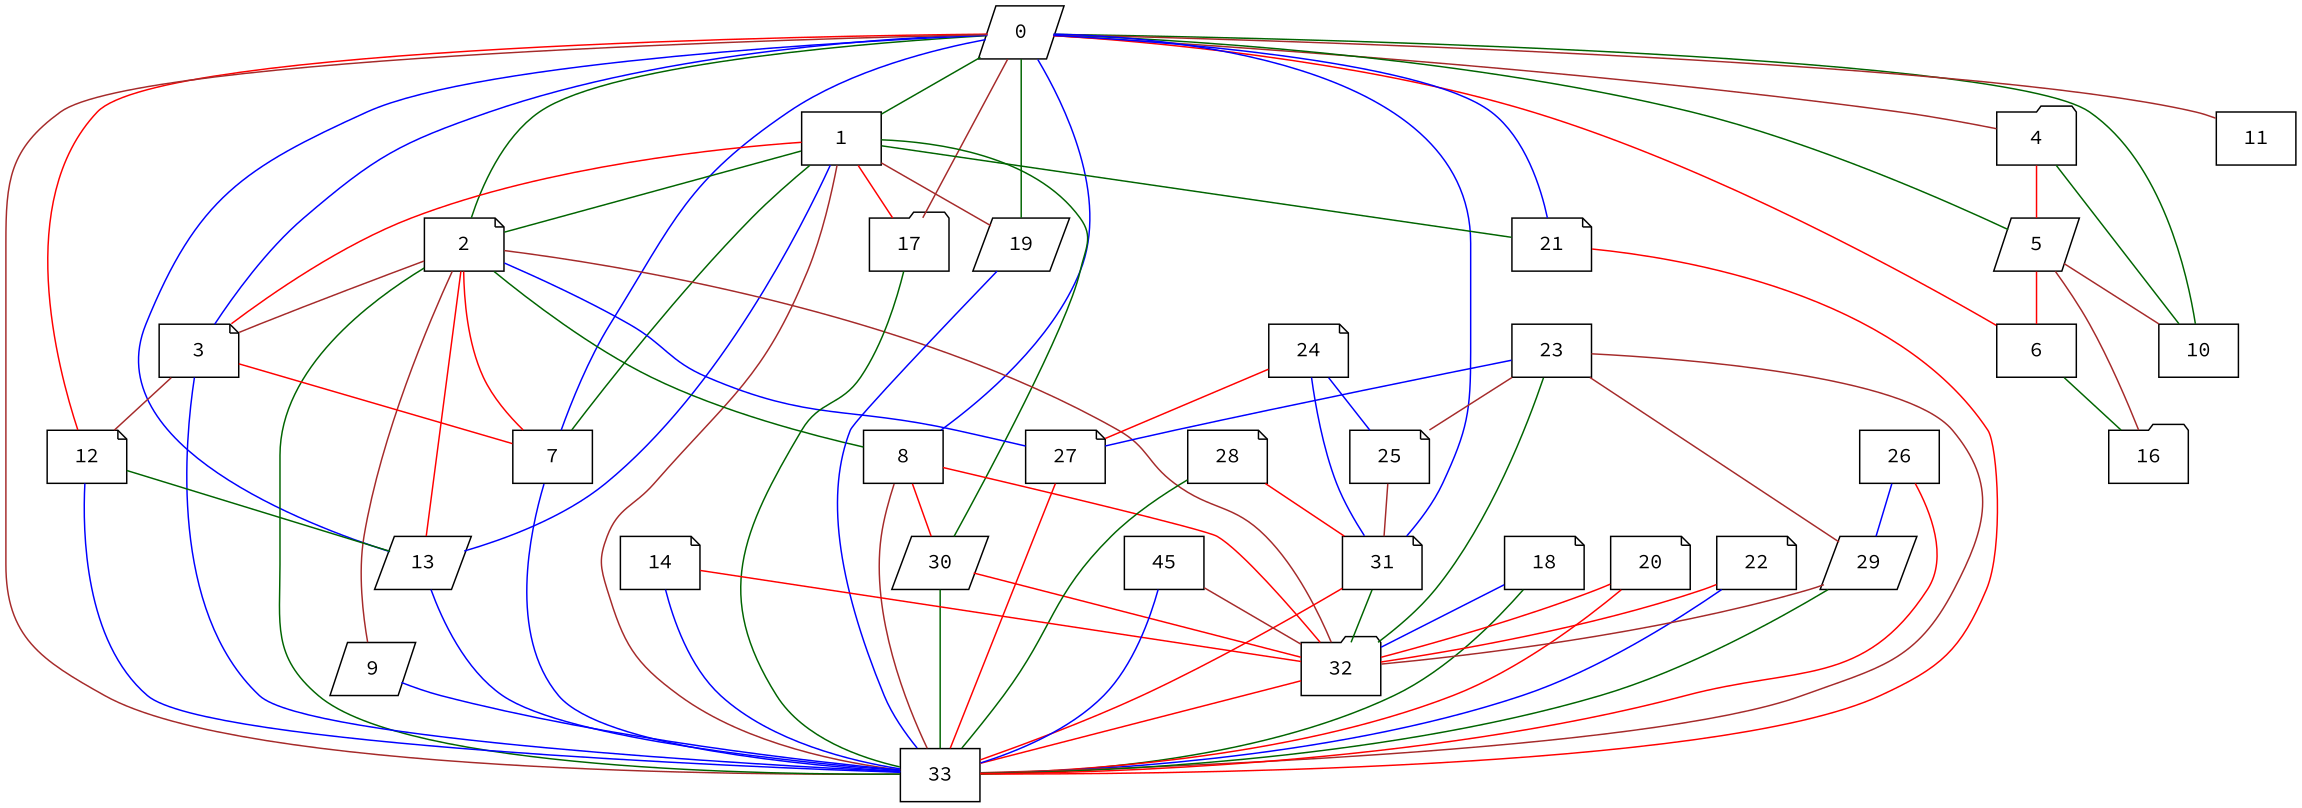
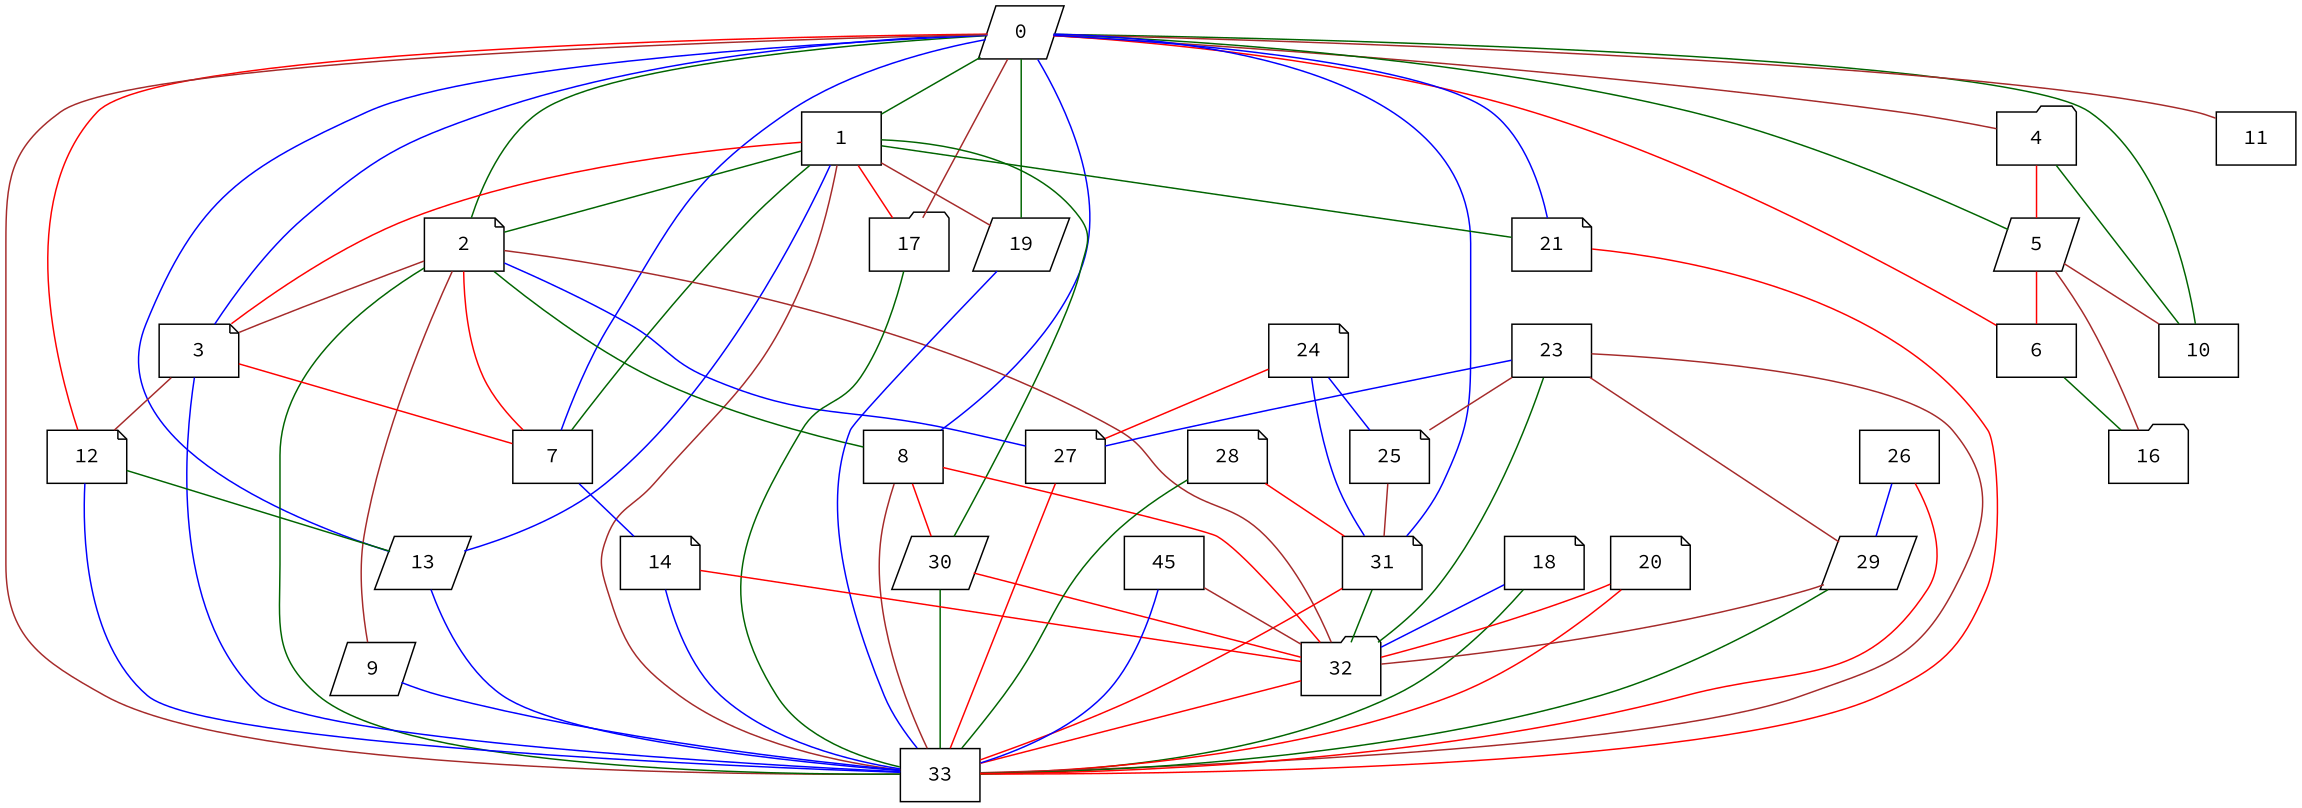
edge "2" -- "13": removed
node "22": removed
edge "7" -- "33": now "7" -- "14"
